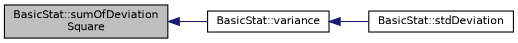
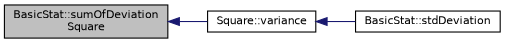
node "BasicStat::variance": label "BasicStat::variance" -> "Square::variance"
